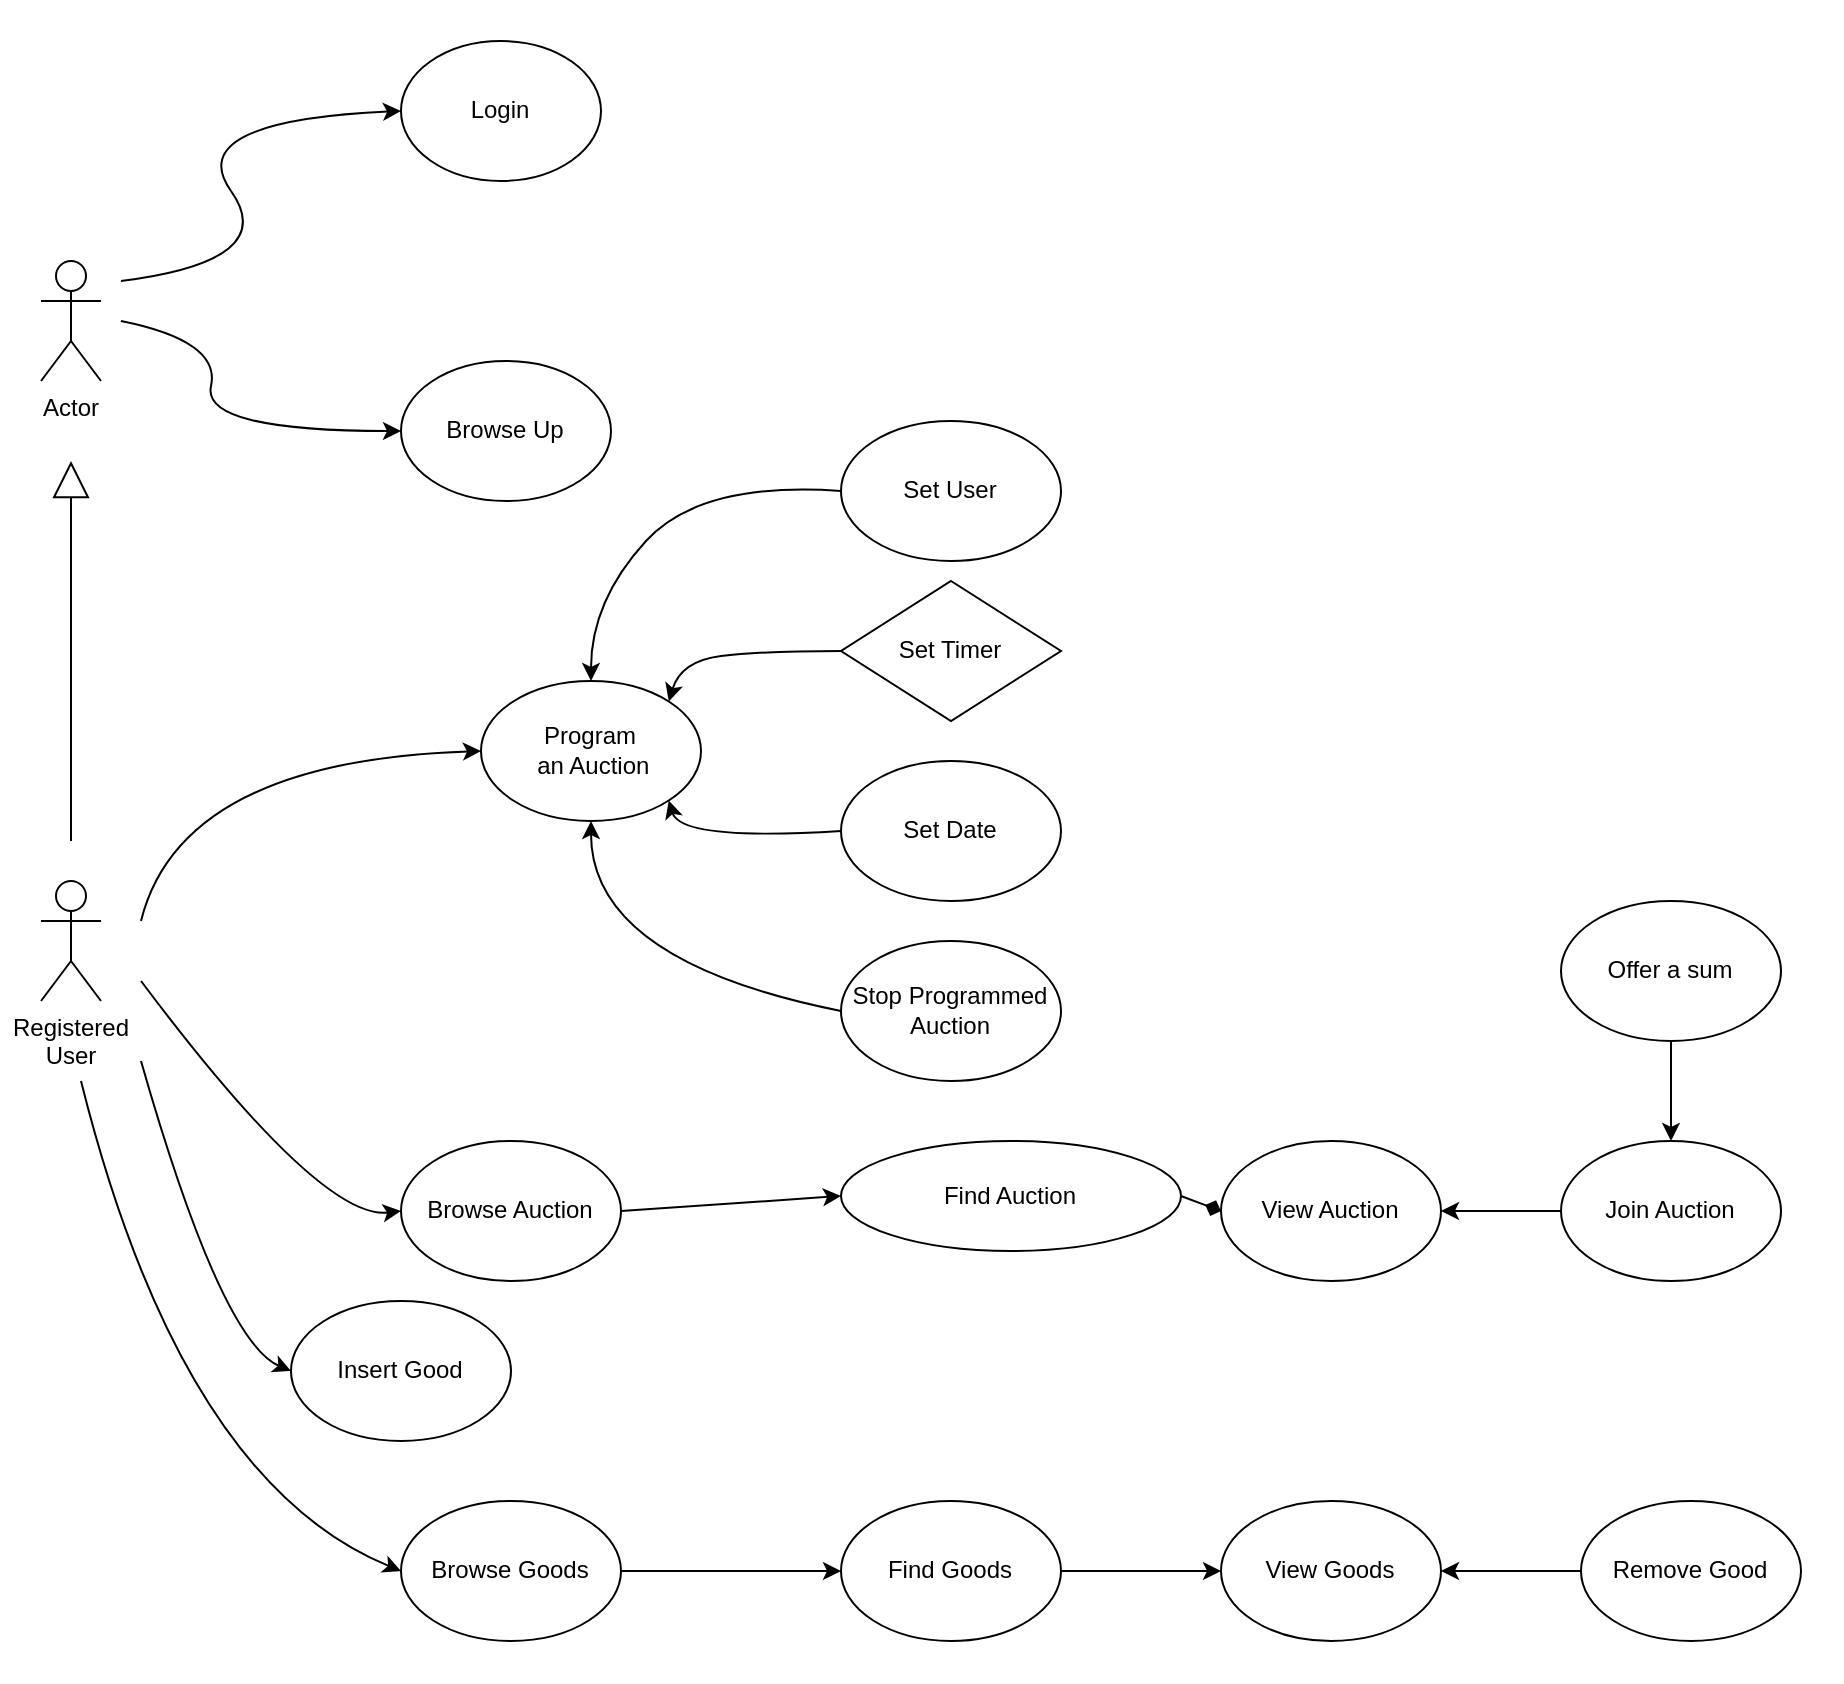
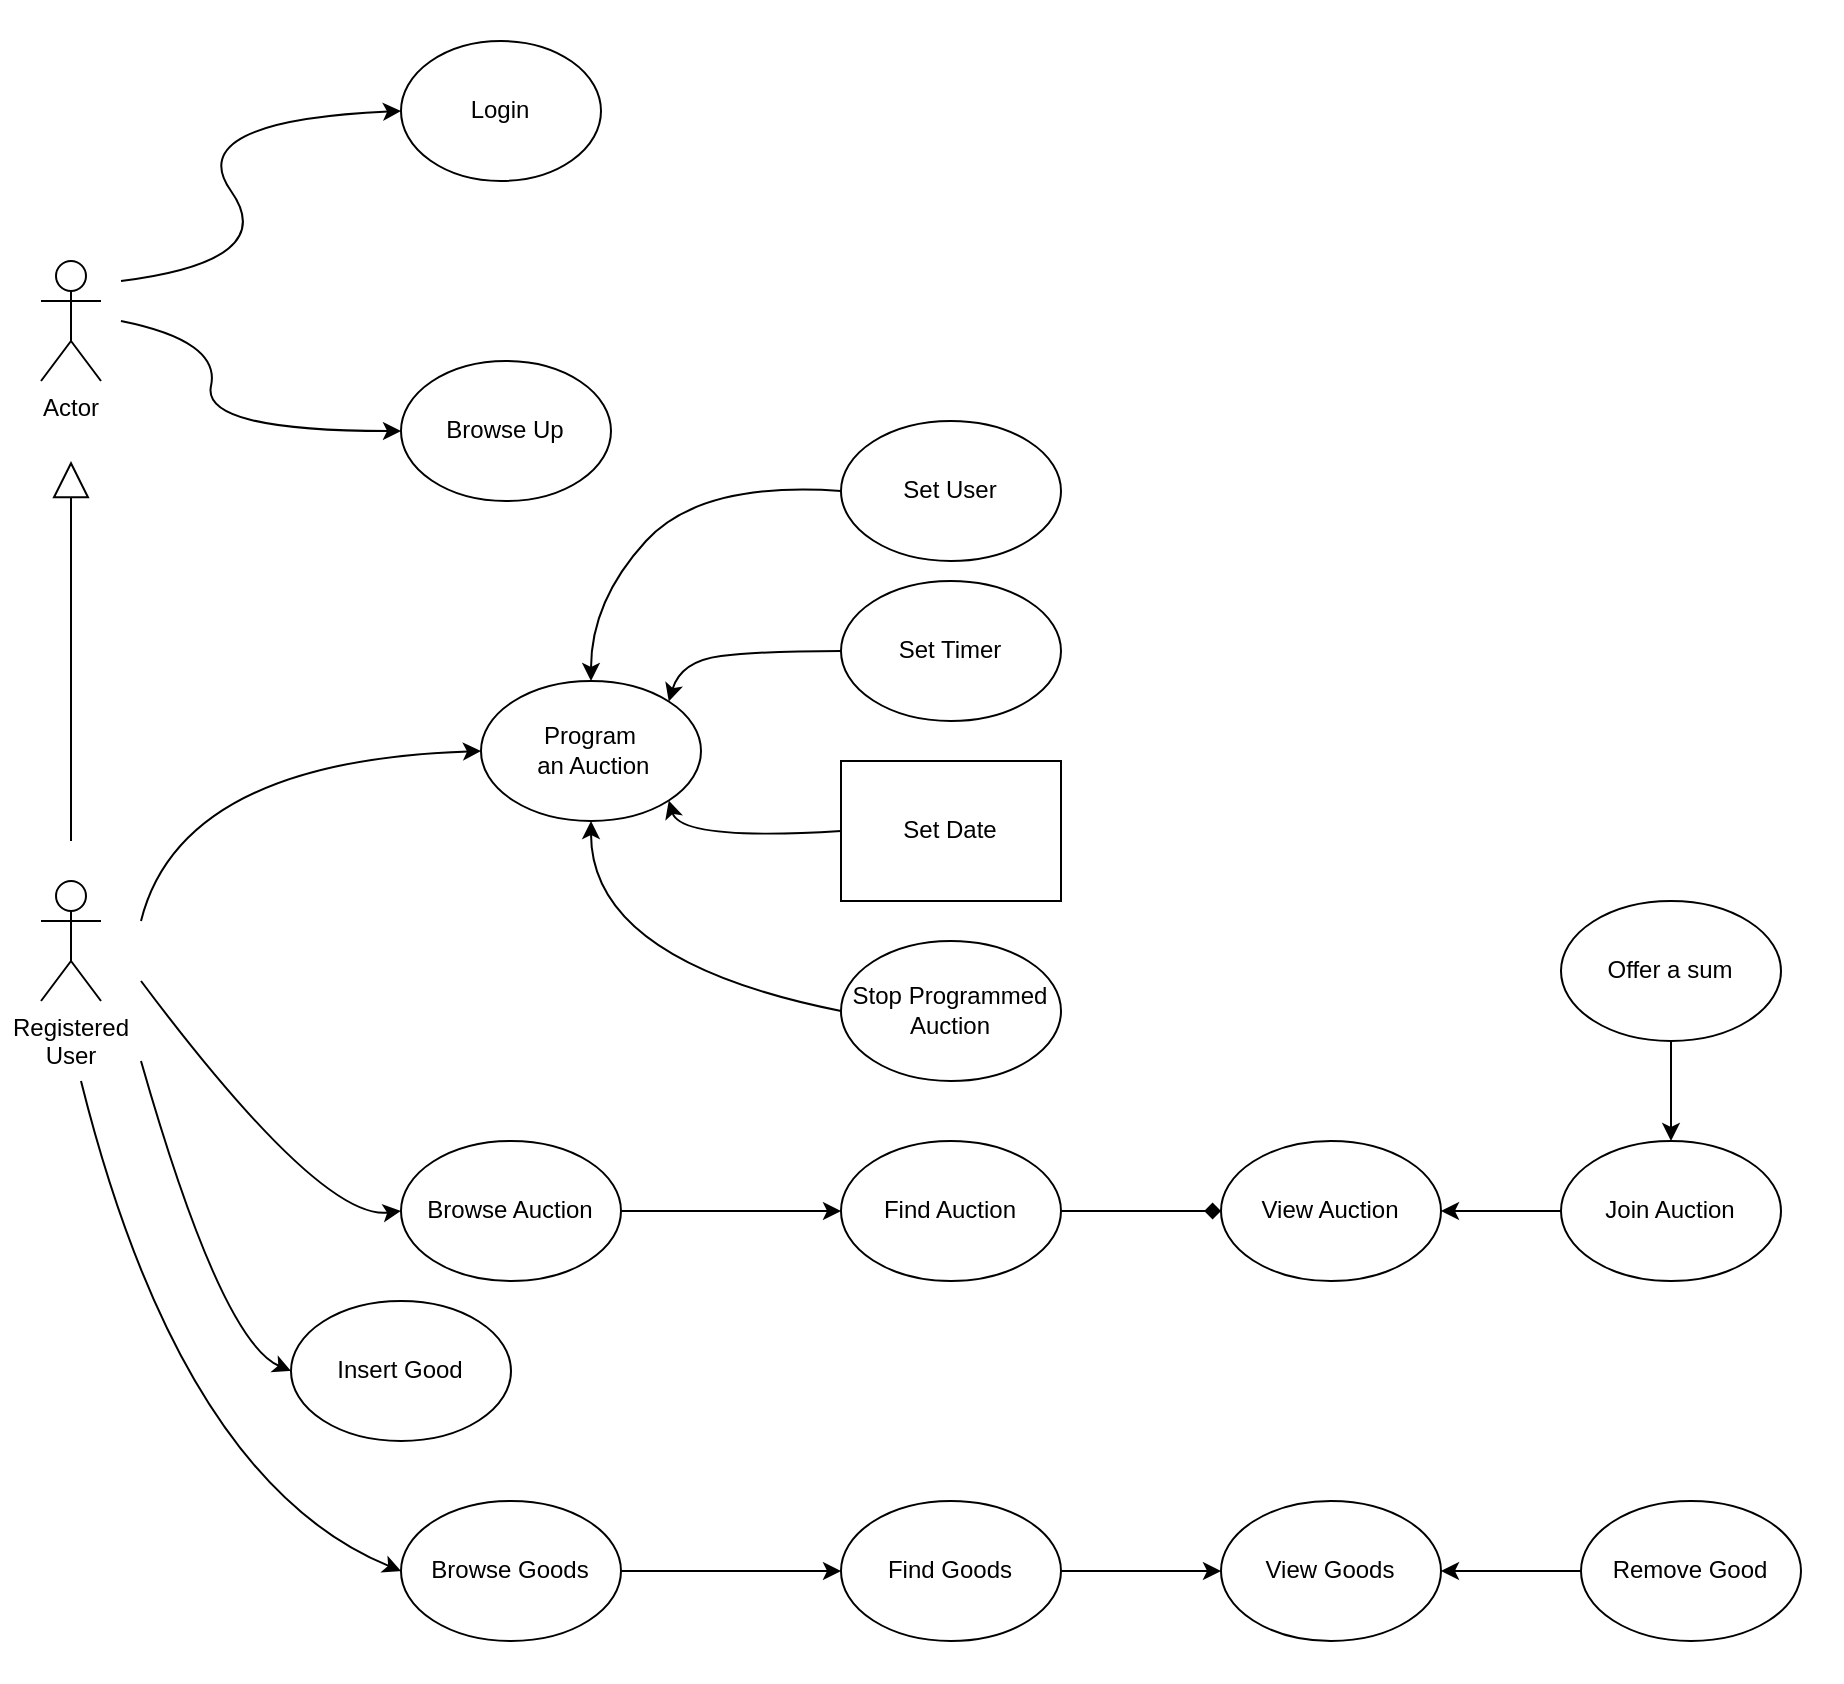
node "Set Timer": shape diamond -> ellipse
node "Set Date": shape ellipse -> rectangle
node "Find Auction": size 340x110 -> 220x140
